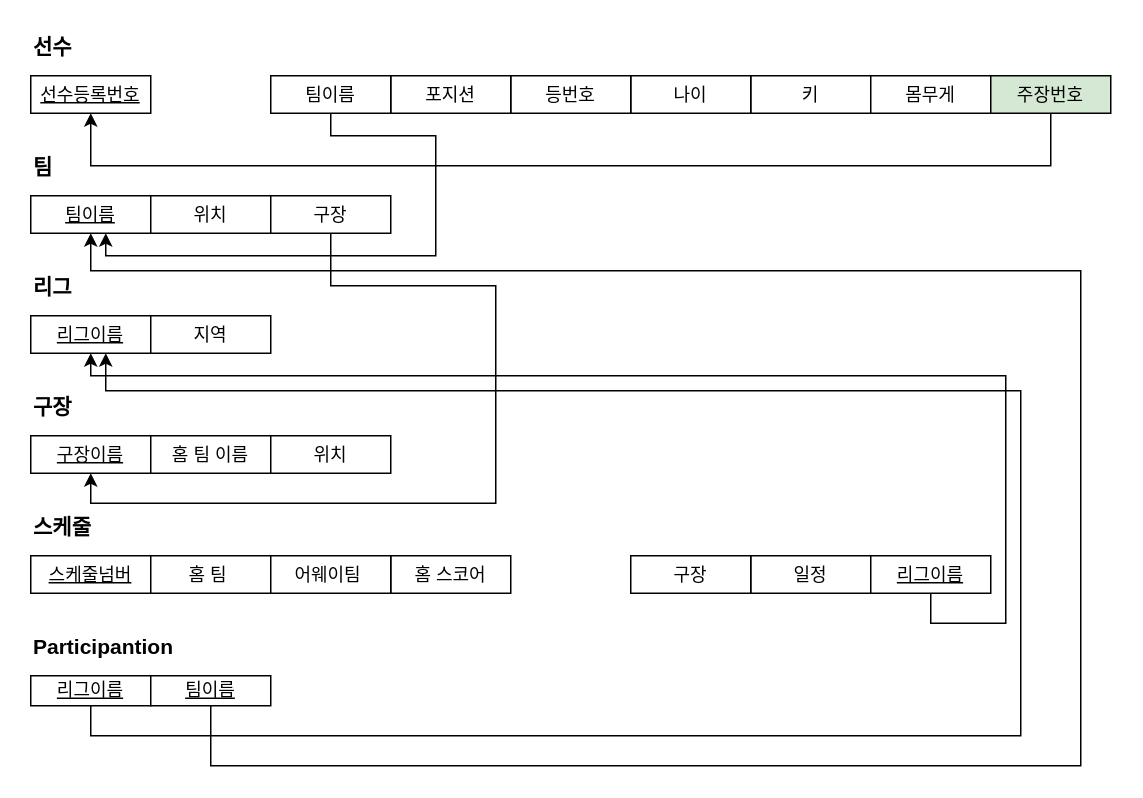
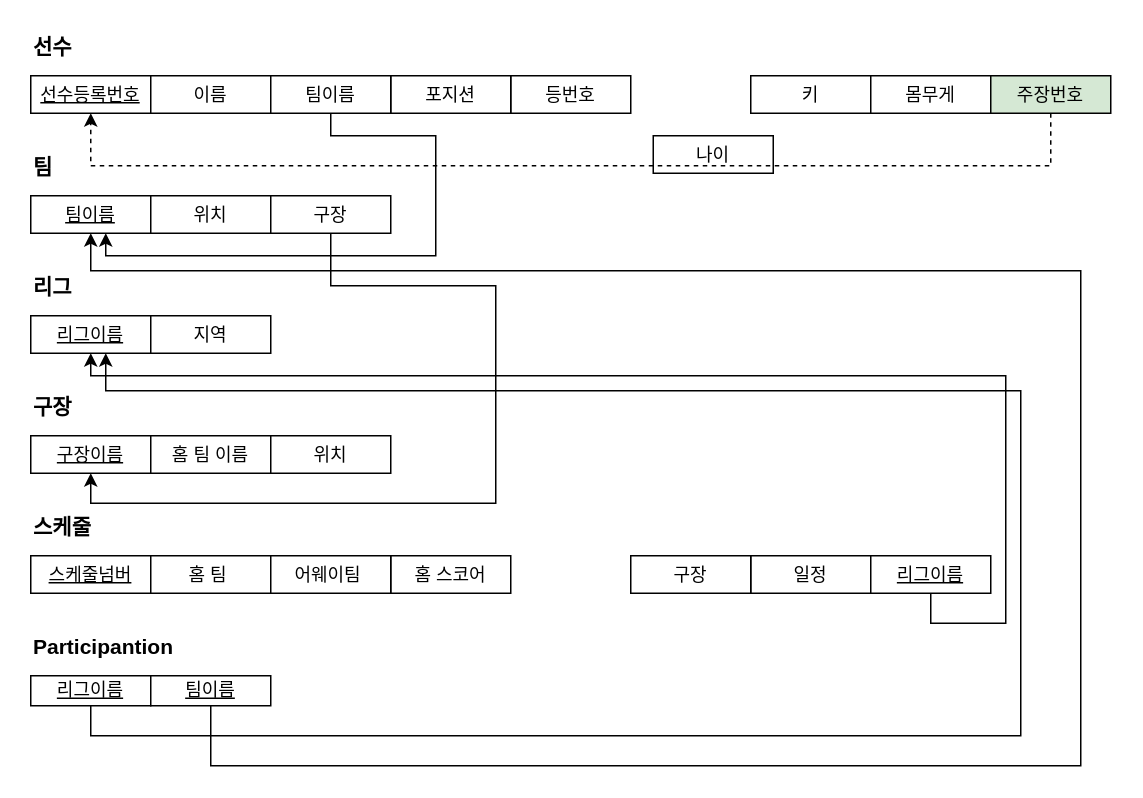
node "이름": added
node "나이": moved (691, 95) -> (713, 155)
edge "주장번호" -> "선수등록번호": style solid -> dashed
